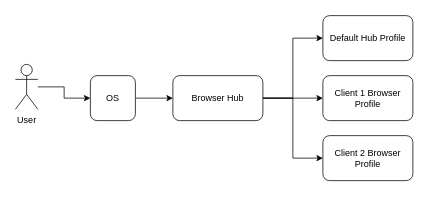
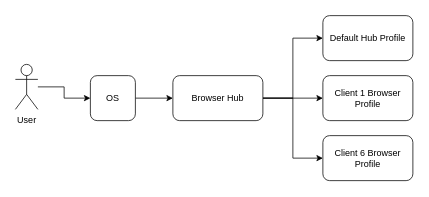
node "Client 2 Browser Profile": label "Client 2 Browser Profile" -> "Client 6 Browser Profile"
